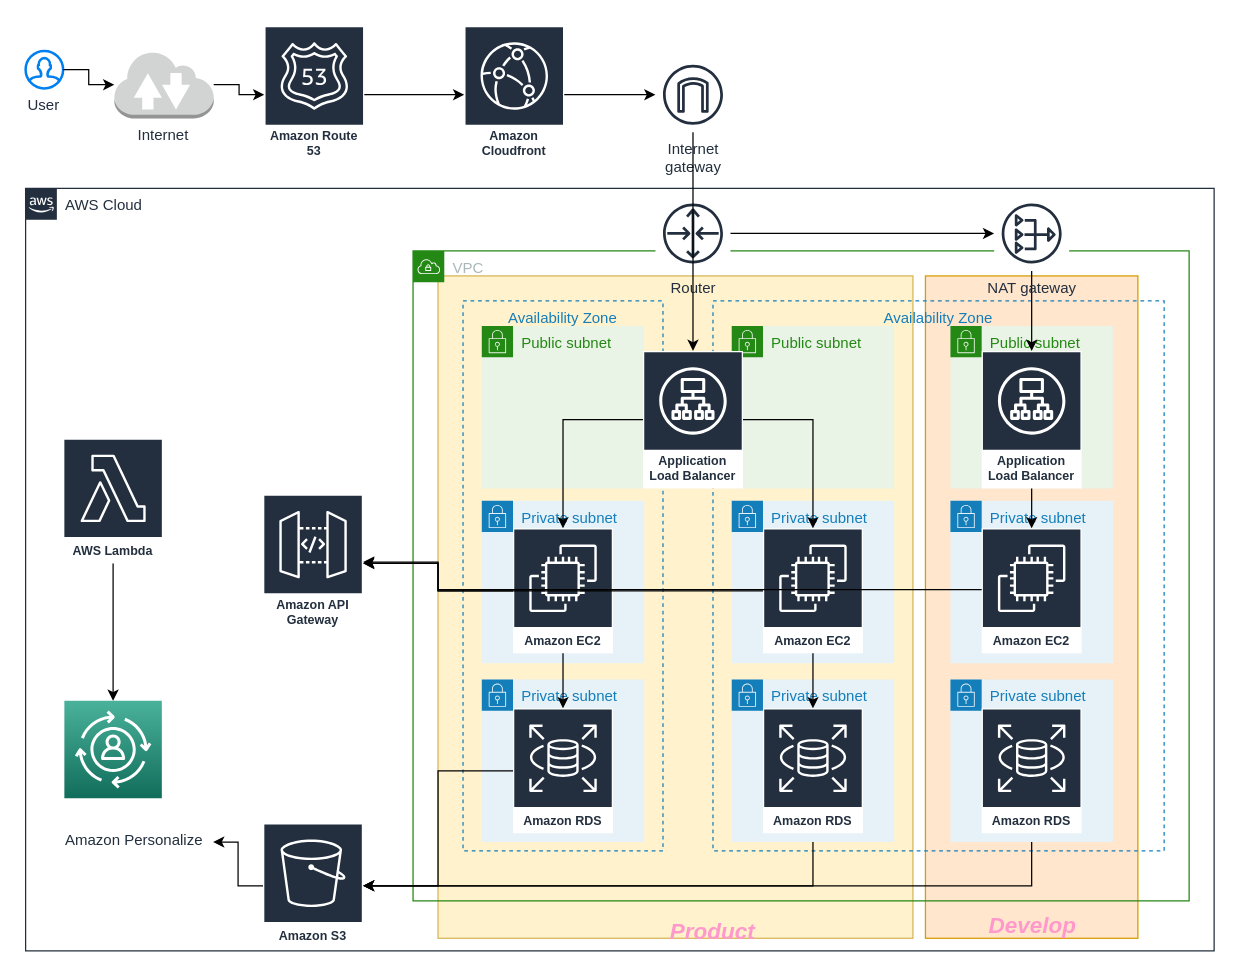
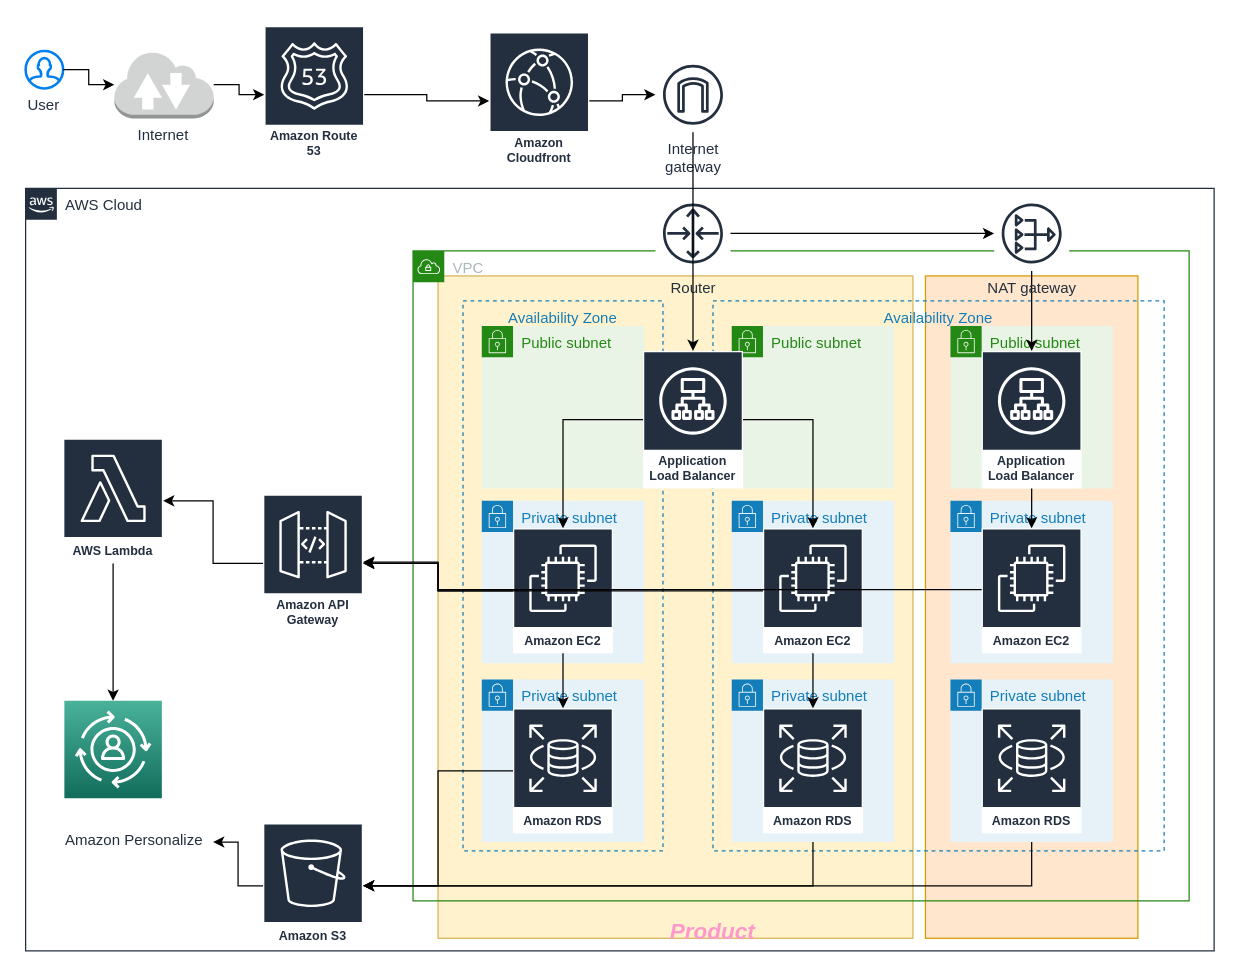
node "Amazon Cloudfront": moved (514, 94) -> (539, 101)
edge "Amazon API Gateway" -> "AWS Lambda": added
node "Develop": removed
